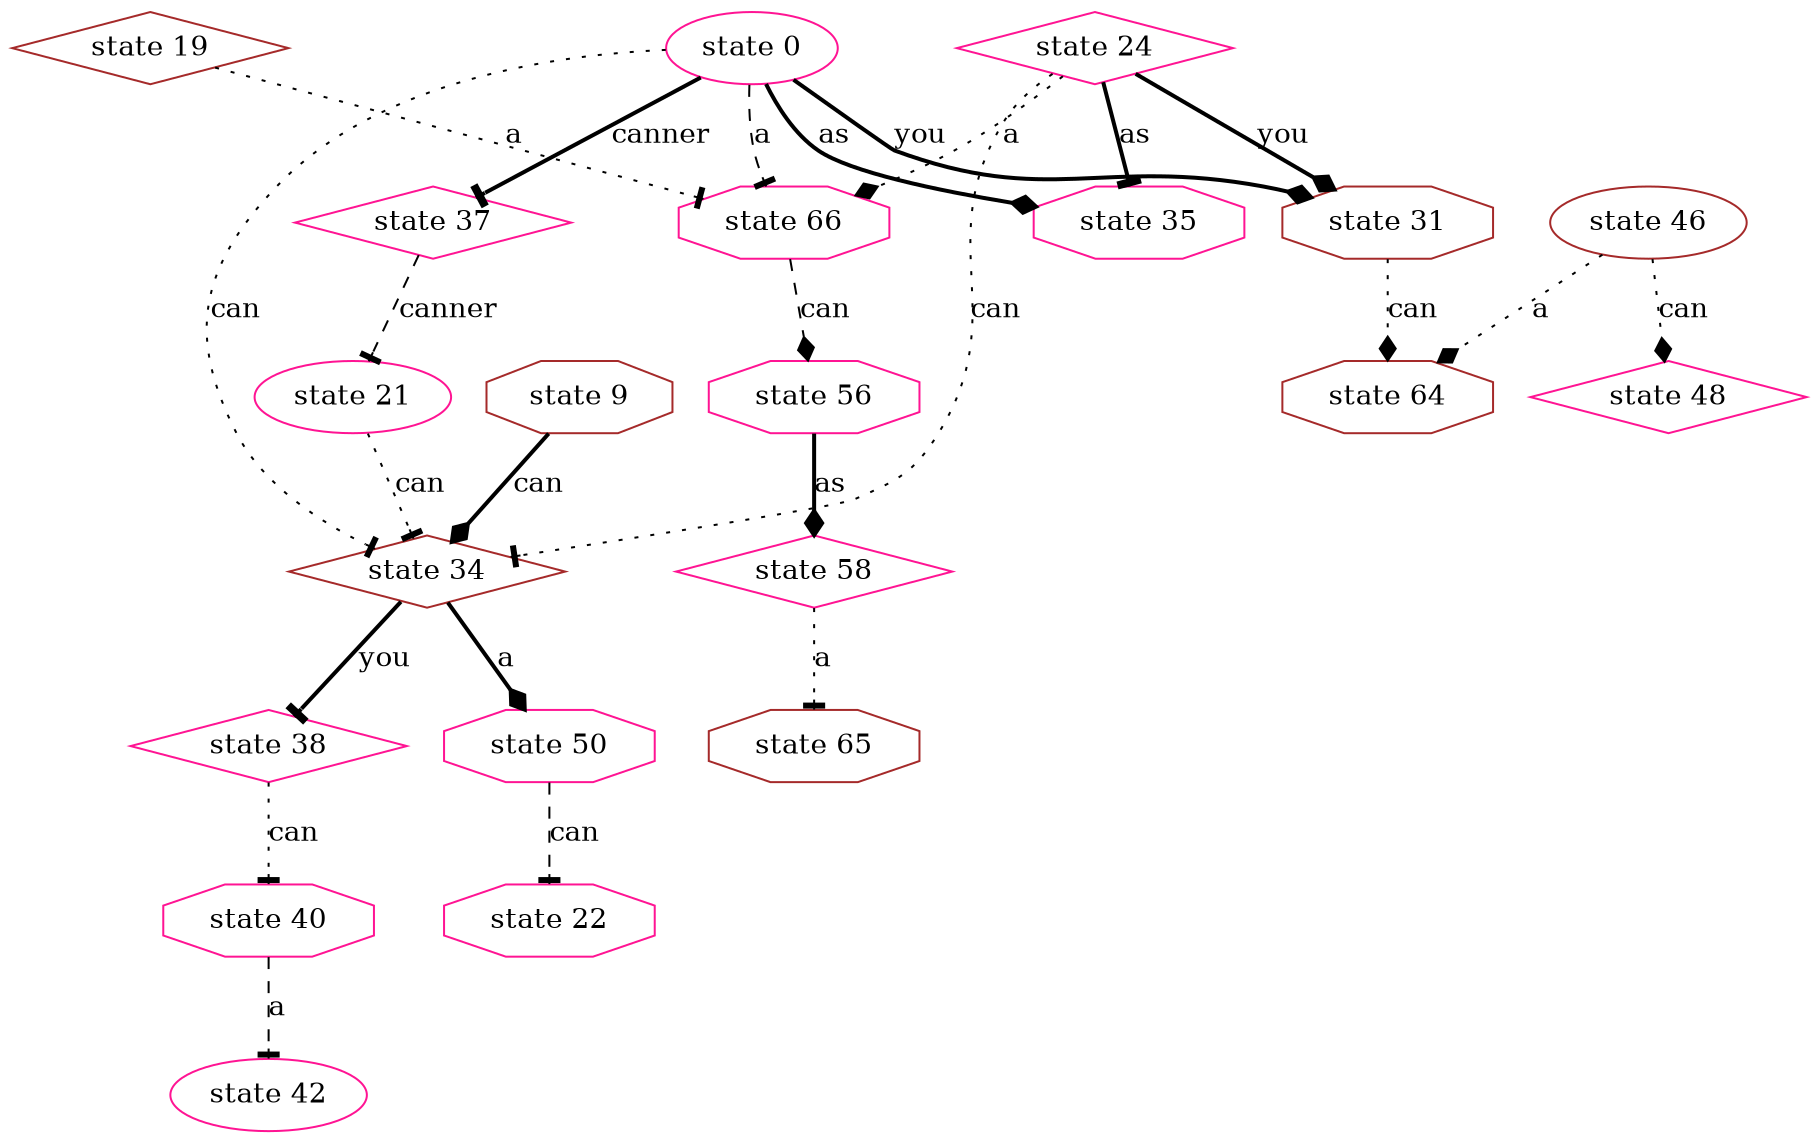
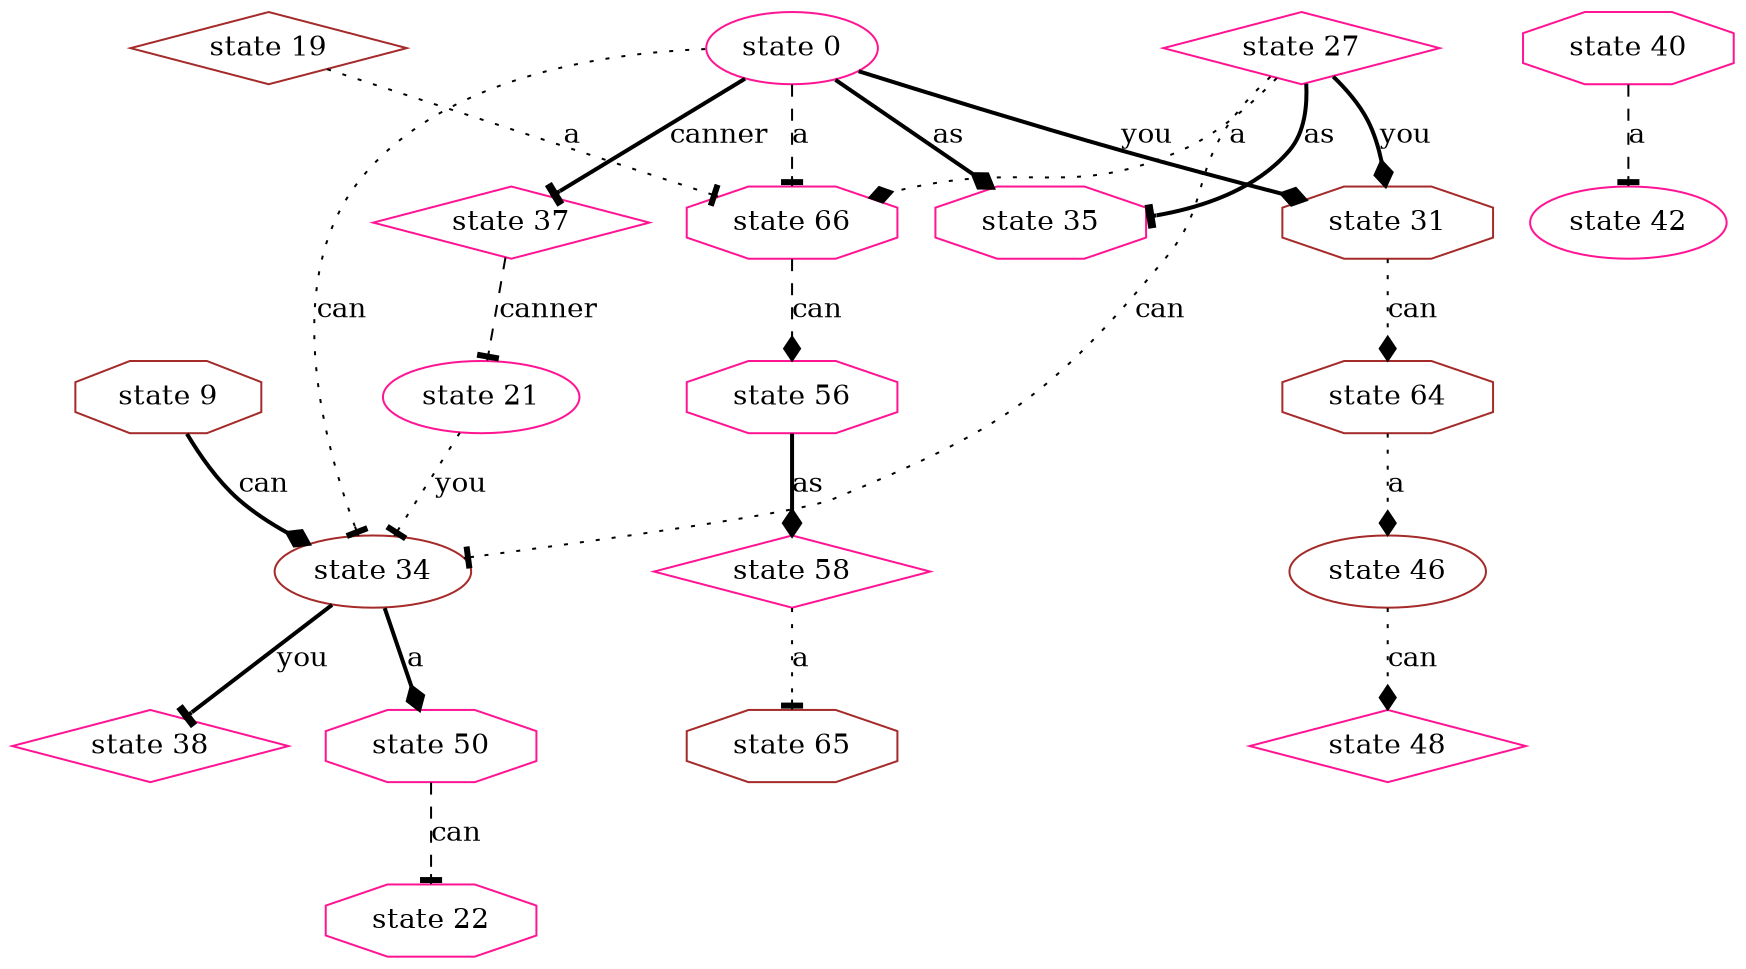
node "state 24": label "state 24" -> "state 27"
edge "state 46" -> "state 64": reversed
edge "state 21" -> "state 34": label "can" -> "you"
node "state 34": shape diamond -> ellipse
edge "state 38" -> "state 40": removed, label "can"
